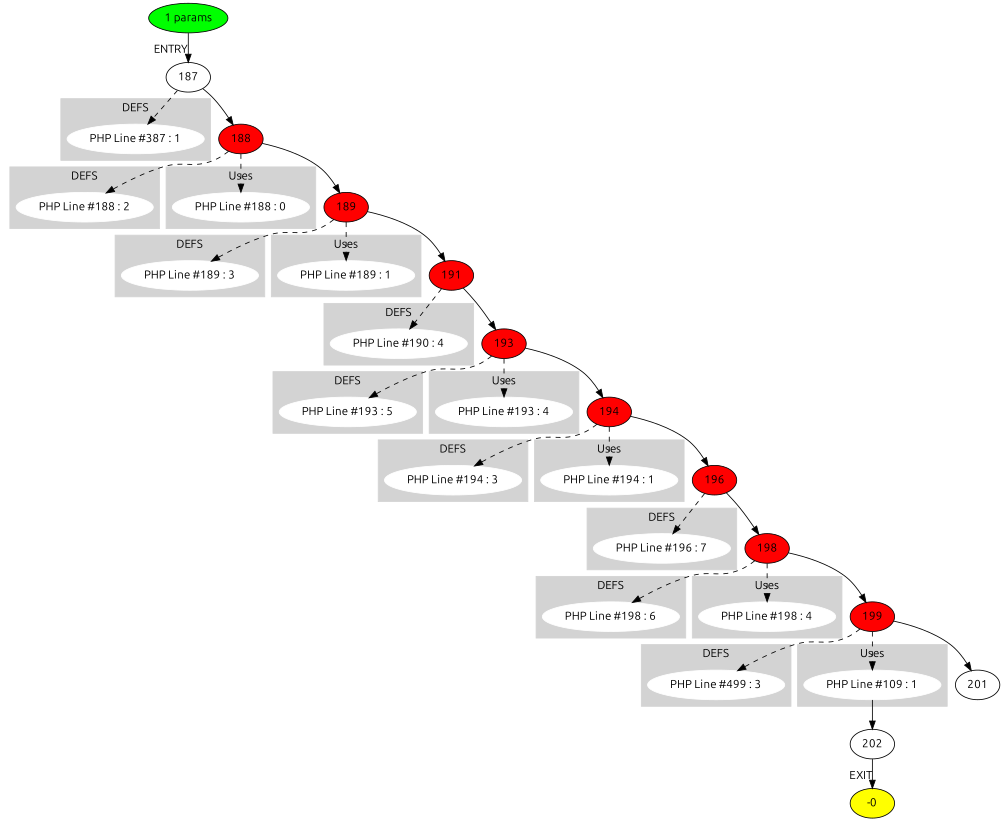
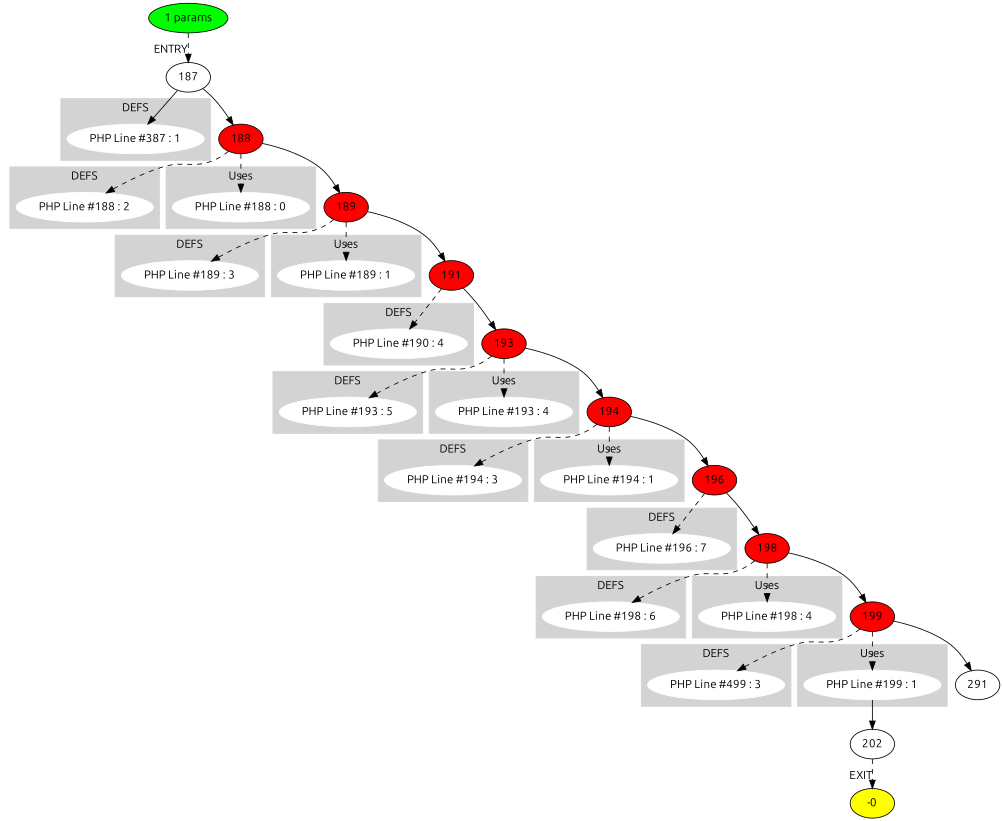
edge "1 params" -> "187": style solid -> dashed
edge "187" -> "PHP Line #387 : 1": style dashed -> solid
node "PHP Line #109 : 1": label "PHP Line #109 : 1" -> "PHP Line #199 : 1"
node "201": label "201" -> "291"
edge "202" -> "-0": style solid -> dashed
